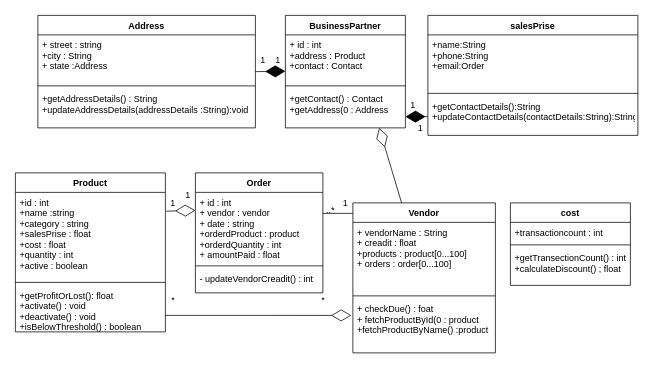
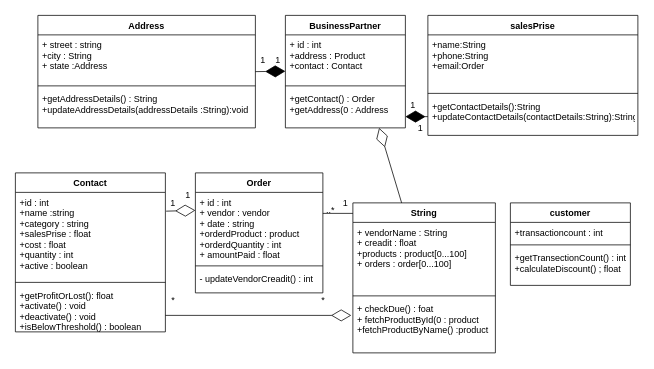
node "+getContact() : Contact +getAddress(0 : Address": label "+getContact() : Contact +getAddress(0 : Address" -> "+getContact() : Order +getAddress(0 : Address"
node "Product": label "Product" -> "Contact"
node "Vendor": label "Vendor" -> "String"
node "cost": label "cost" -> "customer"
